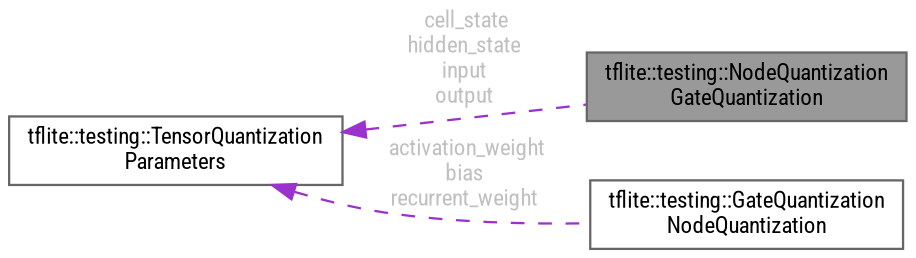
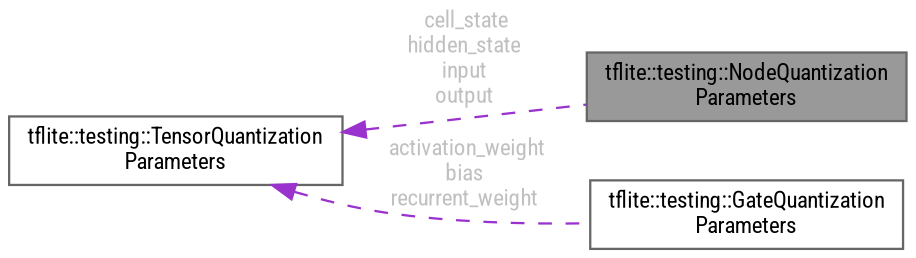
node "tflite::testing::NodeQuantization GateQuantization": label "tflite::testing::NodeQuantization GateQuantization" -> "tflite::testing::NodeQuantization Parameters"
node "tflite::testing::GateQuantization NodeQuantization": label "tflite::testing::GateQuantization NodeQuantization" -> "tflite::testing::GateQuantization Parameters"
